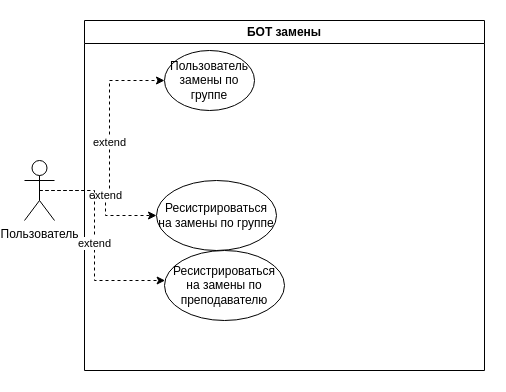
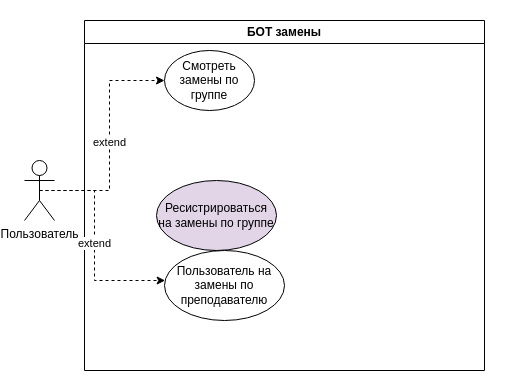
node "Пользователь замены по группе": label "Пользователь замены по группе" -> "Смотреть замены по группе"
edge "Пользователь" -> "Ресистрироваться на замены по группе": removed, label "extend"
node "Ресистрироваться на замены по группе": fillcolor #ffffff -> #e1d5e7
node "Ресистрироваться на замены по преподавателю": label "Ресистрироваться на замены по преподавателю" -> "Пользователь на замены по преподавателю"
